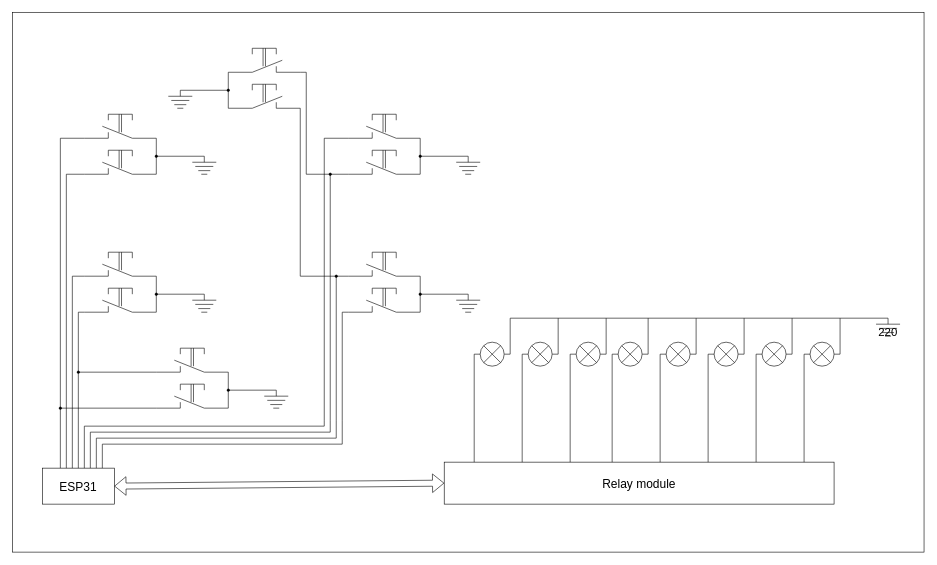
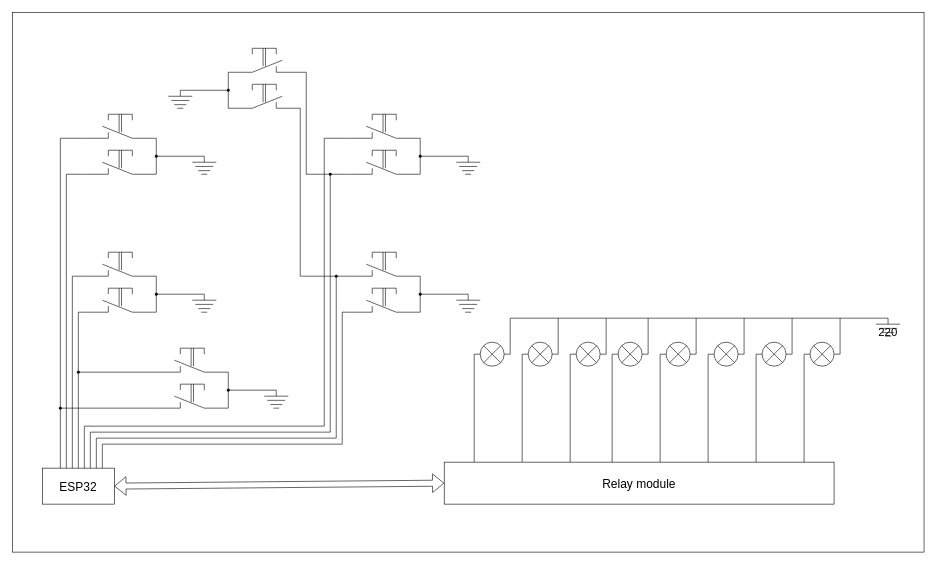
node "ESP31": label "ESP31" -> "ESP32"
